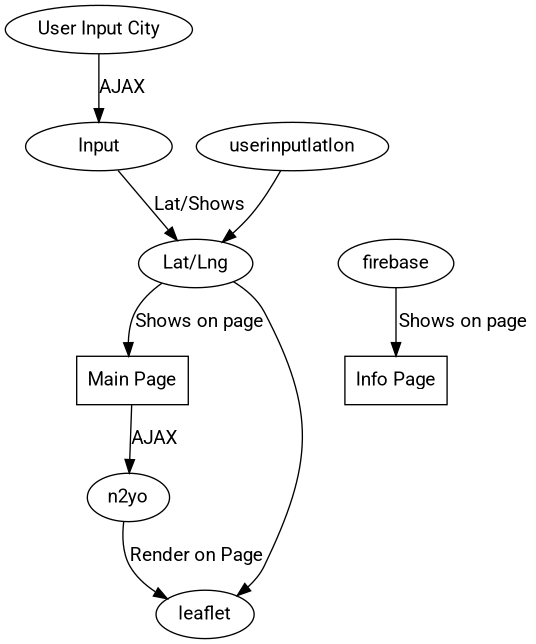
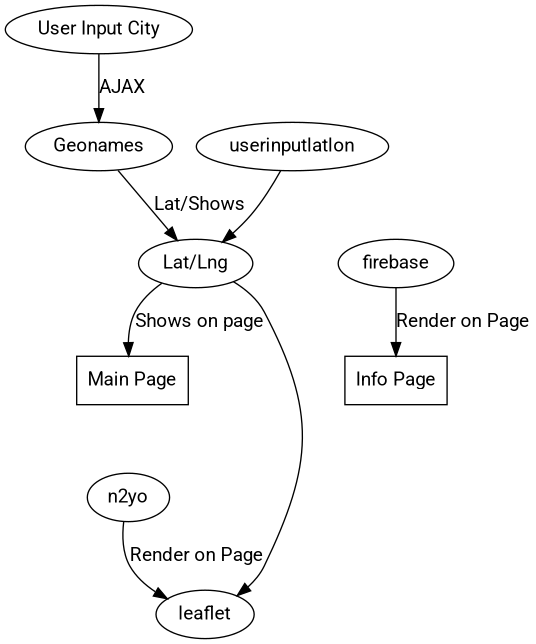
node "Input": label "Input" -> "Geonames"
edge "firebase" -> "Info Page": label "Shows on page" -> "Render on Page"
edge "Main Page" -> "n2yo": removed, label "AJAX"
